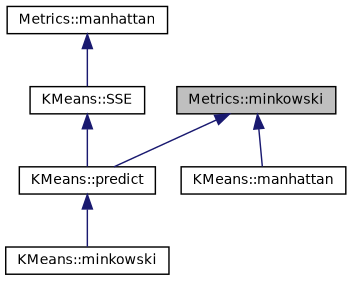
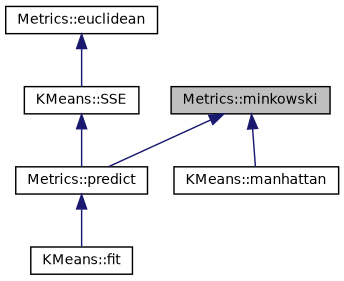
node "Metrics::manhattan": label "Metrics::manhattan" -> "Metrics::euclidean"
node "KMeans::predict": label "KMeans::predict" -> "Metrics::predict"
node "KMeans::minkowski": label "KMeans::minkowski" -> "KMeans::fit"
